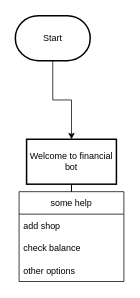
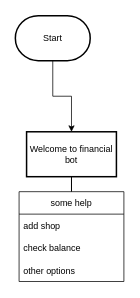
node "Welcome to financial bot": moved (72, 162) -> (72, 154)
